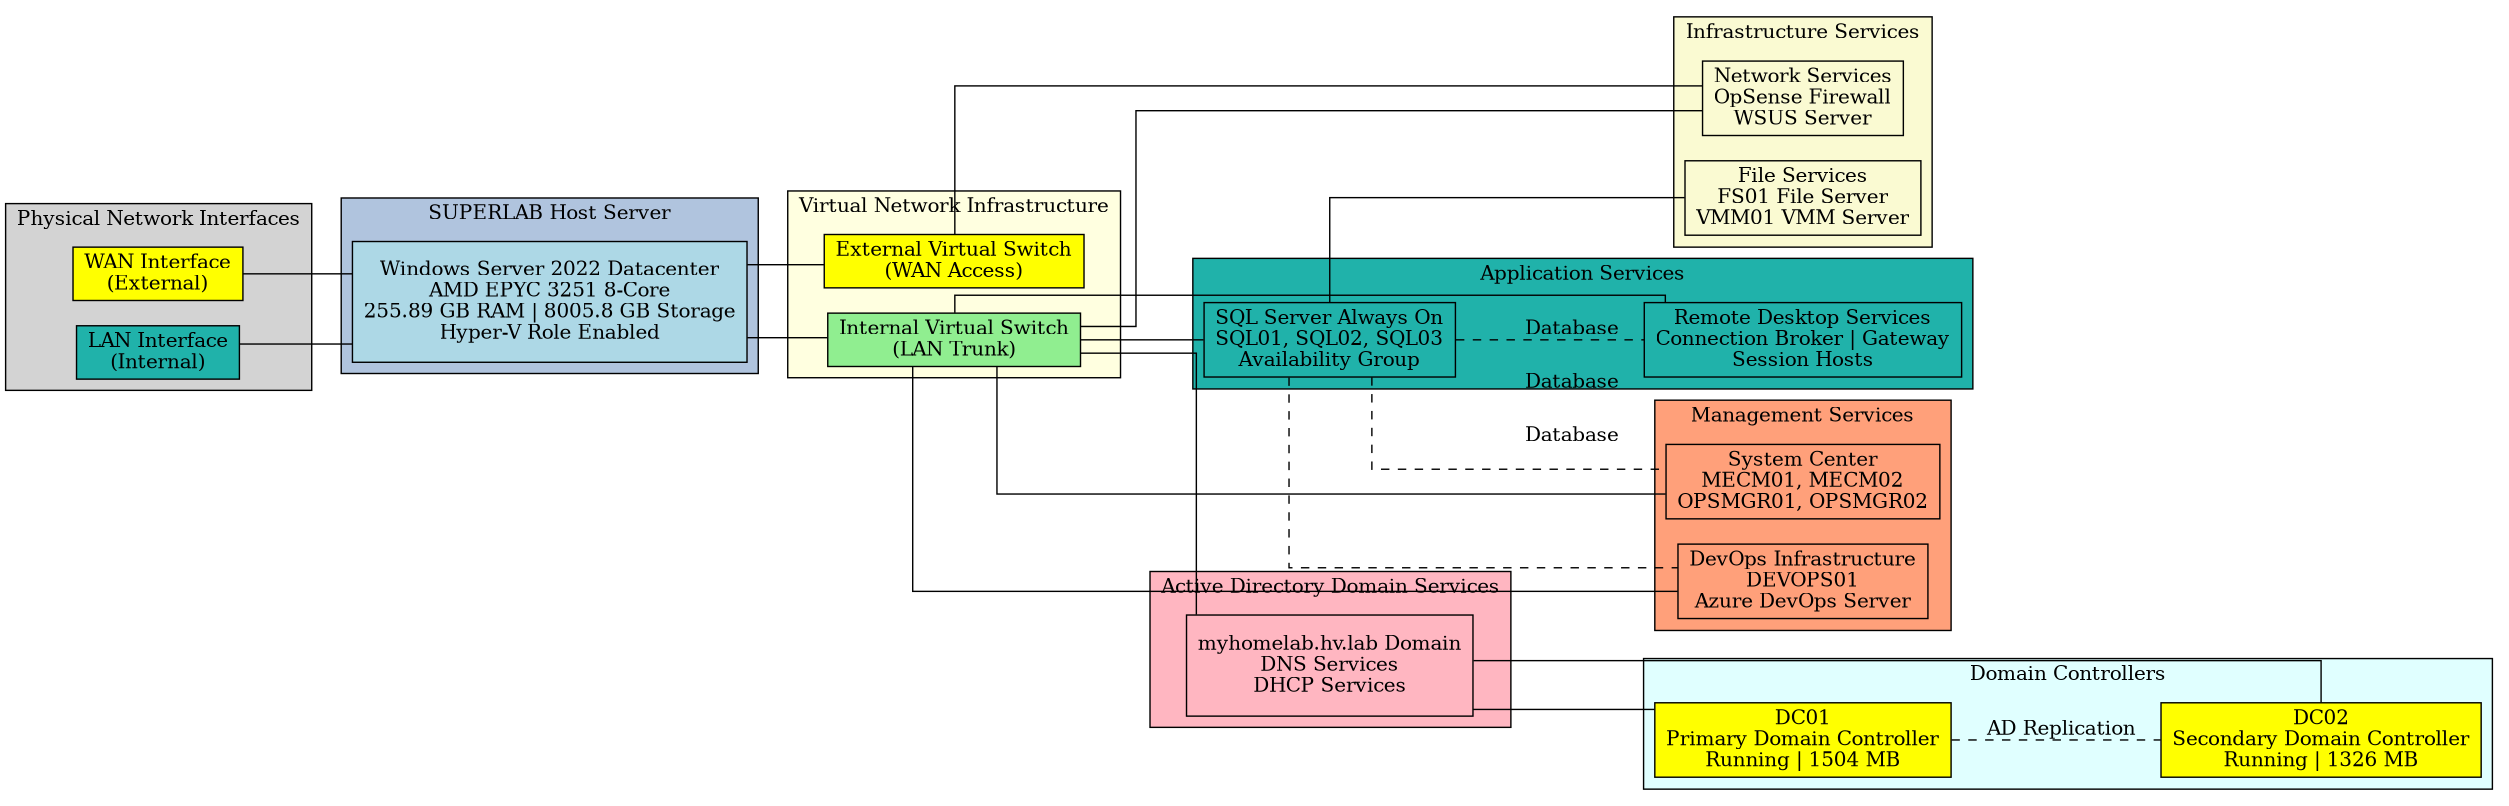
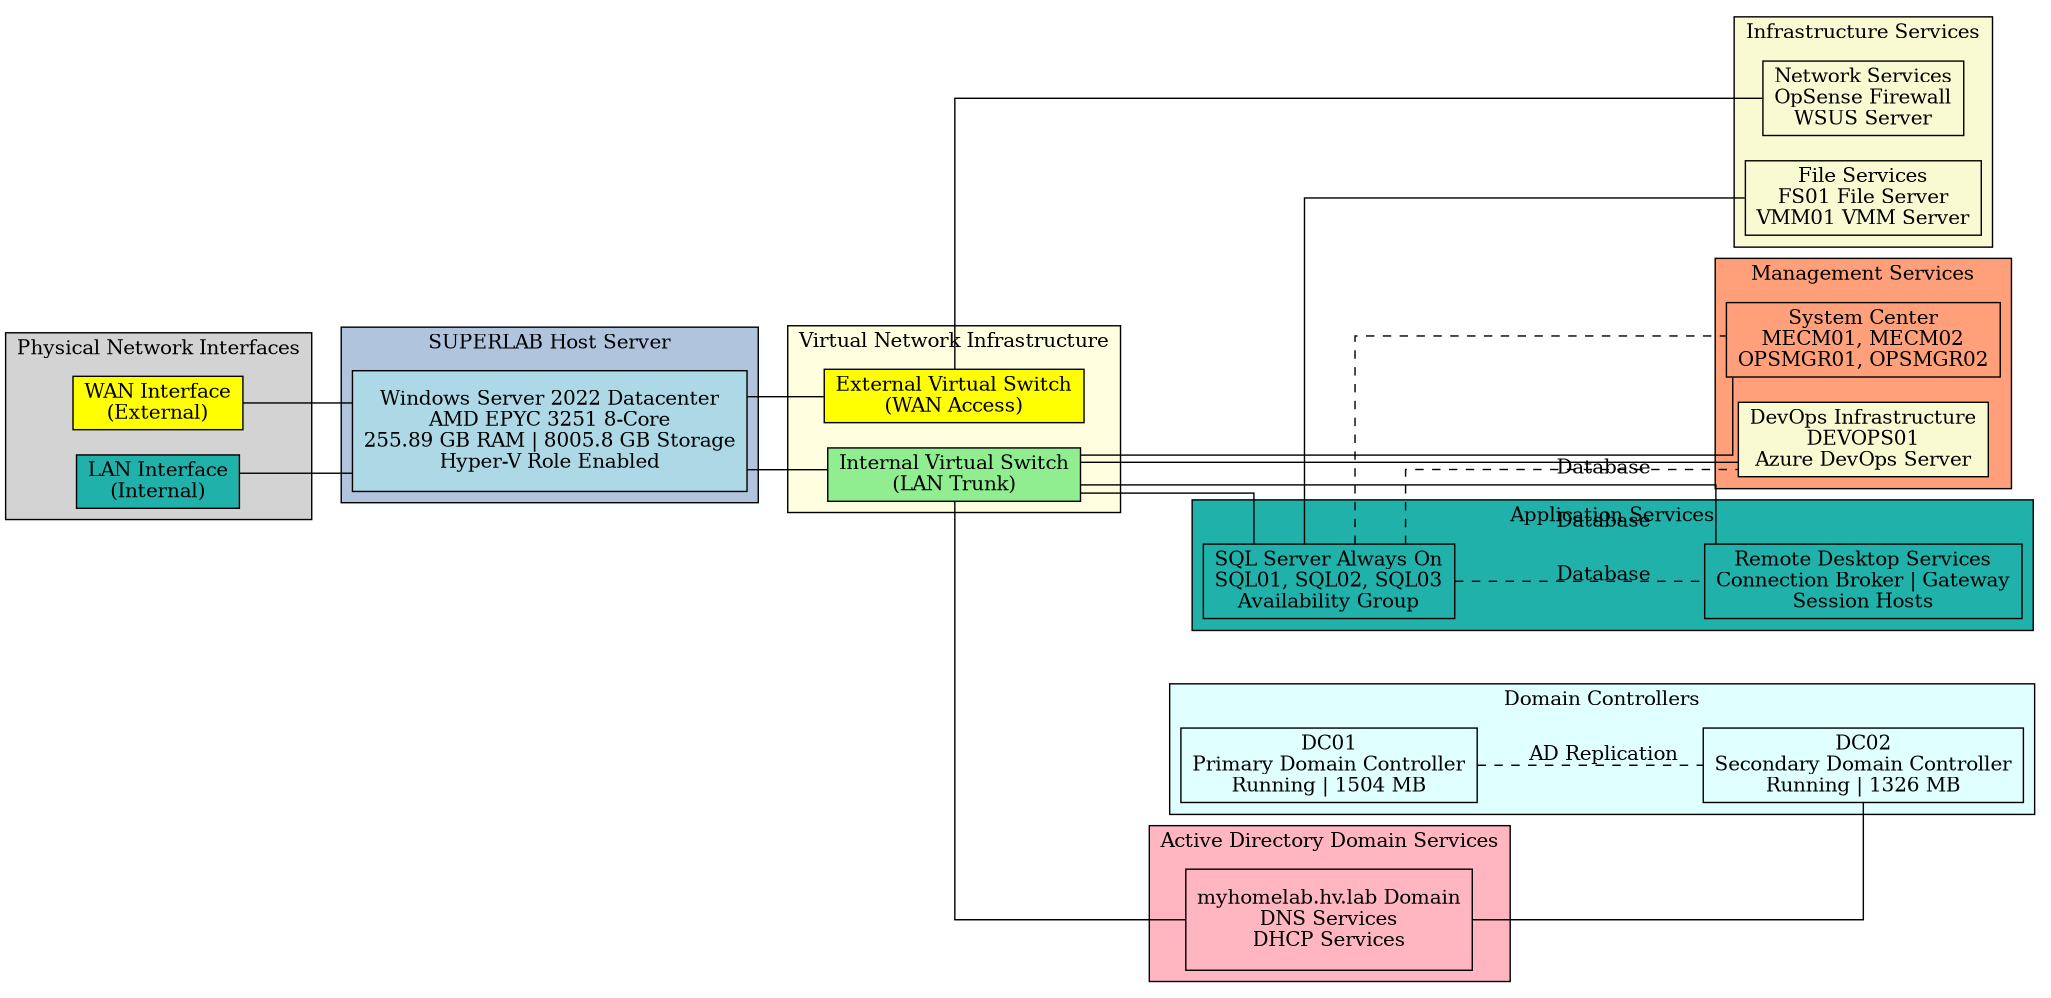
edge "Network Services OpSense Firewall WSUS Server" -- "Internal Virtual Switch (LAN Trunk)": removed
node "DevOps Infrastructure DEVOPS01 Azure DevOps Server": fillcolor lightsalmon -> lightgoldenrodyellow
edge "myhomelab.hv.lab Domain DNS Services DHCP Services" -- "DC01 Primary Domain Controller Running | 1504 MB": removed
node "DC01 Primary Domain Controller Running | 1504 MB": fillcolor yellow -> lightcyan
node "DC02 Secondary Domain Controller Running | 1326 MB": fillcolor yellow -> lightcyan
